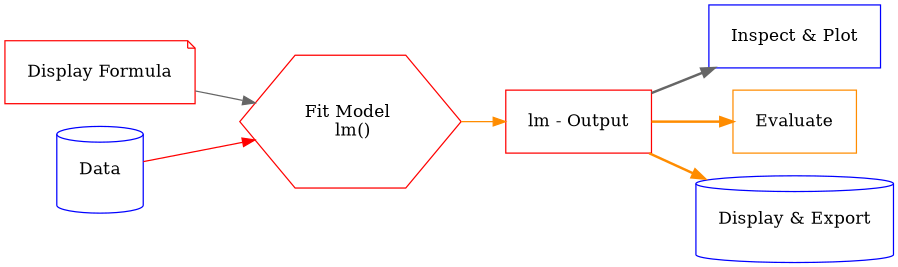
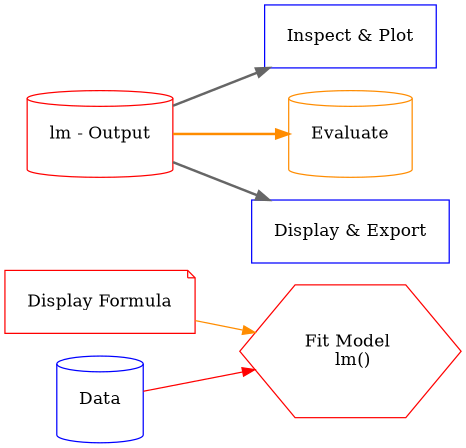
edge "Display Formula" -> "Fit Model lm()": color gray40 -> darkorange
edge "Fit Model lm()" -> "lm - Output": removed
node "lm - Output": shape box -> cylinder
node "Evaluate": shape box -> cylinder
edge "lm - Output" -> "Display & Export": color darkorange -> gray40
node "Display & Export": shape cylinder -> box
